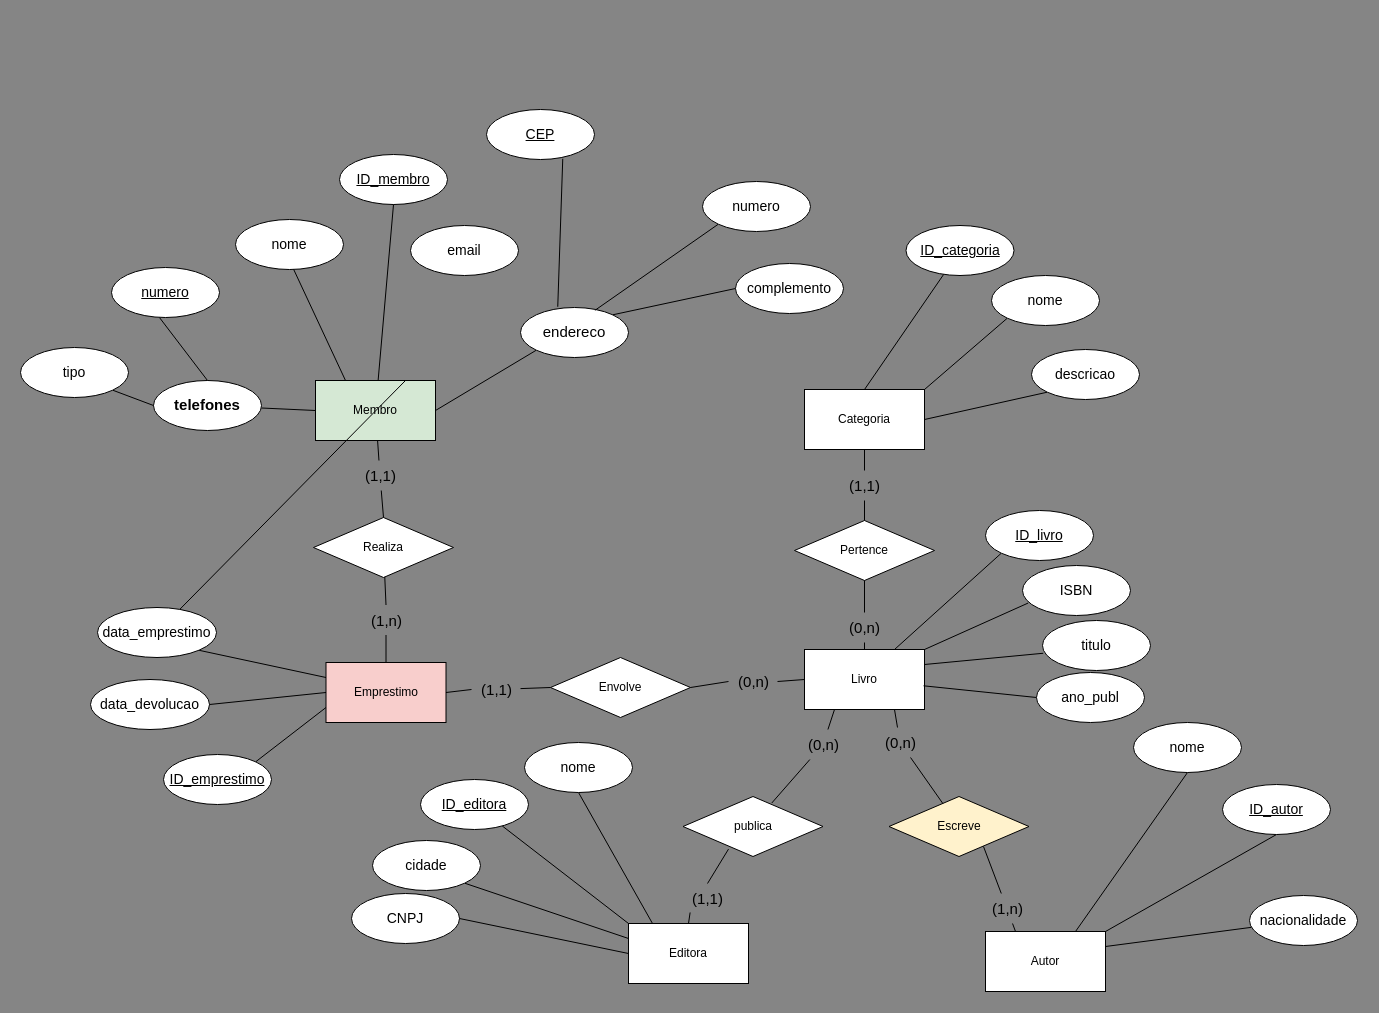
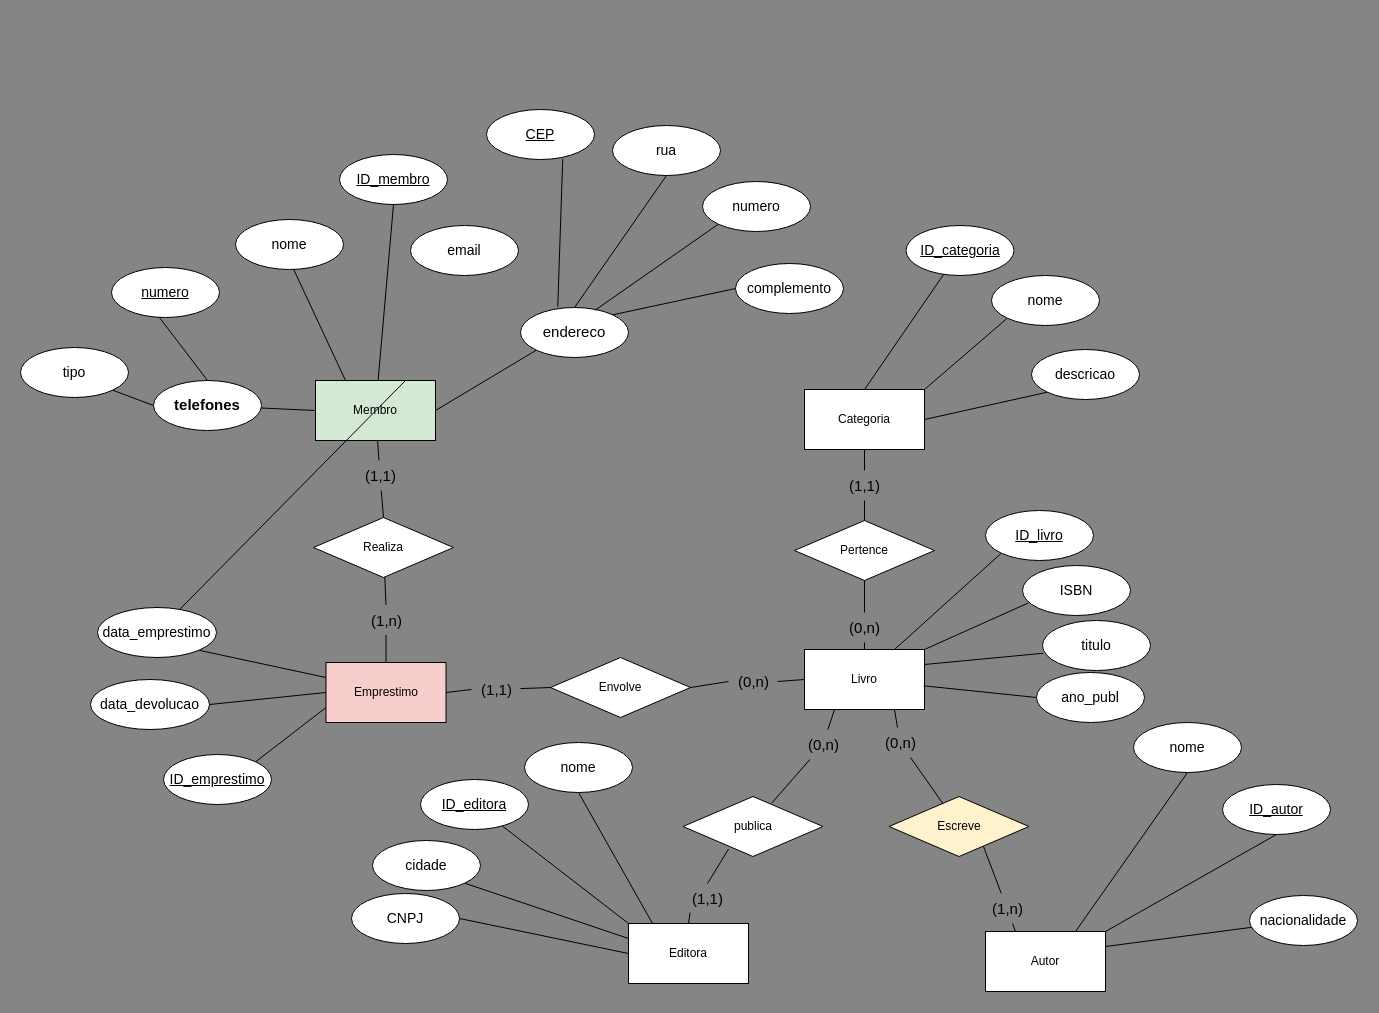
node "rua": added
edge "rua" -- "endereco": added
